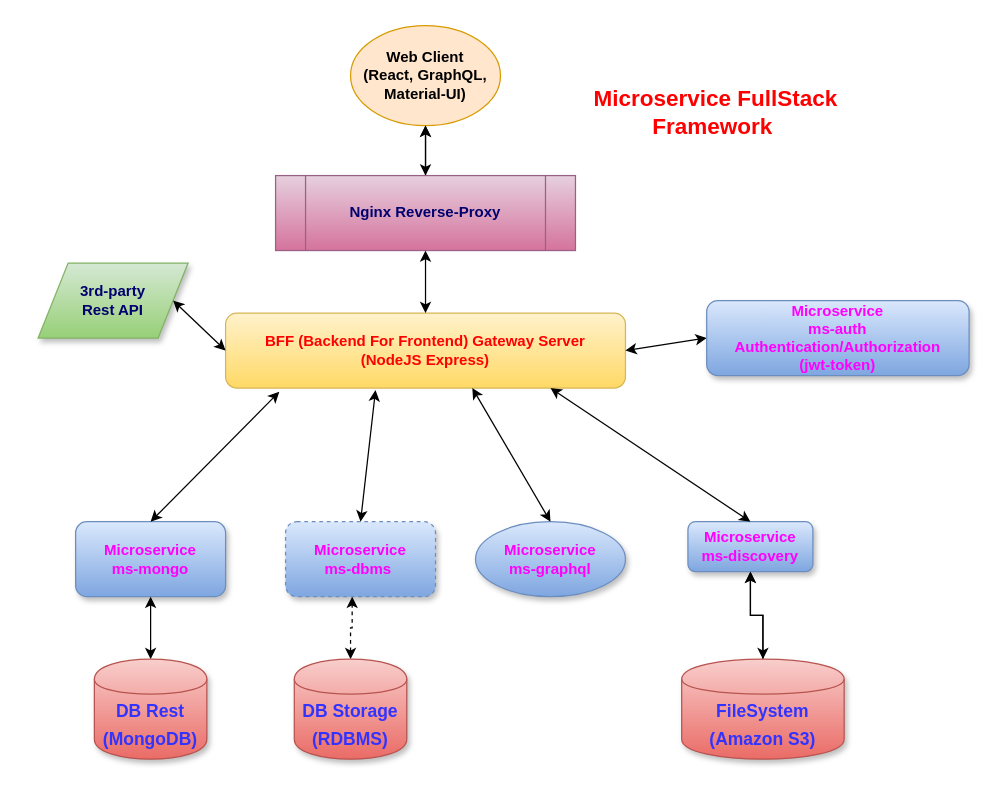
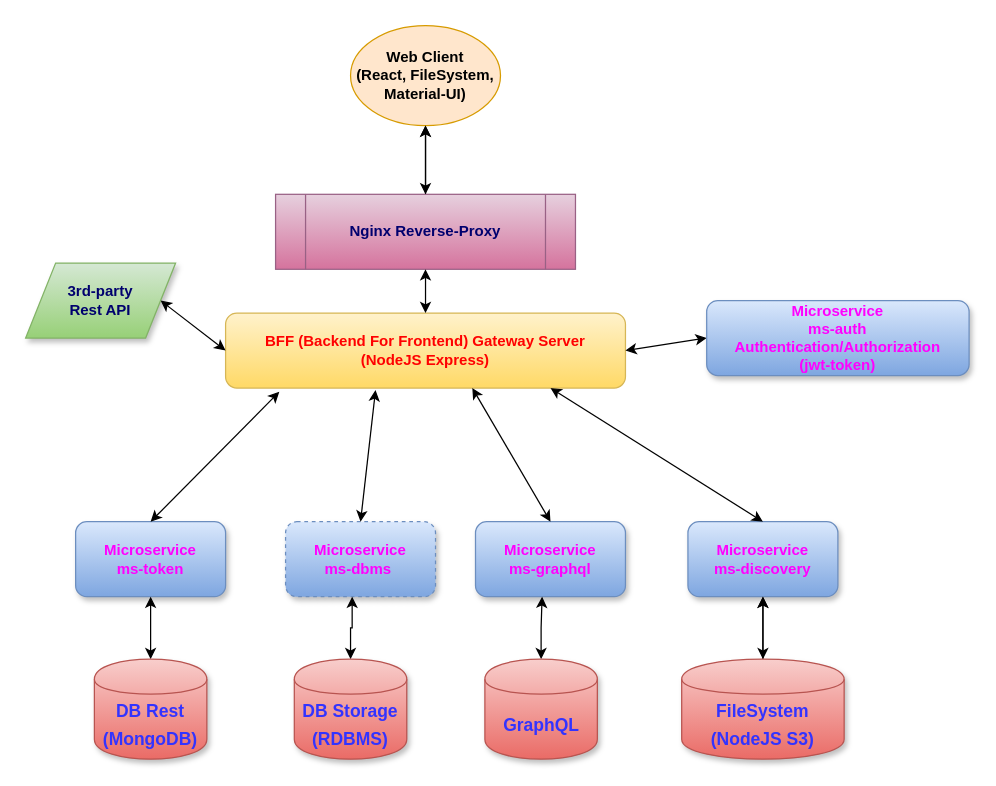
node "Web Client (React, GraphQL, Material-UI)": label "Web Client (React, GraphQL, Material-UI)" -> "Web Client (React, FileSystem, Material-UI)"
node "Microservice FullStackFramework": removed
node "Nginx Reverse-Proxy": moved (426, 213) -> (426, 232)
node "3rd-party Rest API": moved (113, 301) -> (101, 301)
node "Microservice ms-discovery": size 125x50 -> 150x75
node "Microservice ms-mongo": label "Microservice ms-mongo" -> "Microservice ms-token"
node "Microservice ms-graphql": shape ellipse -> rounded rectangle
edge "Microservice ms-dbms" -- "DB Storage (RDBMS)": style dashed -> solid
edge "Microservice ms-graphql" -- "GraphQL": added
node "GraphQL": added
node "FileSystem (Amazon S3)": label "FileSystem (Amazon S3)" -> "FileSystem (NodeJS S3)"
